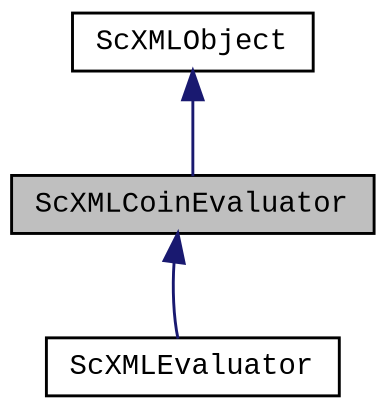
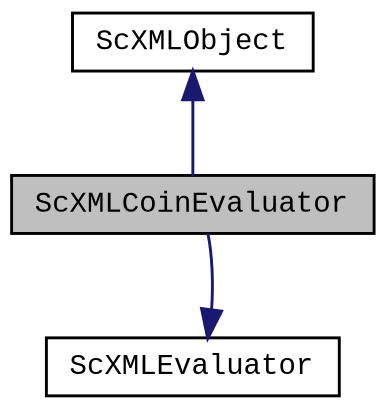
edge "ScXMLEvaluator" -> "ScXMLCoinEvaluator": reversed
